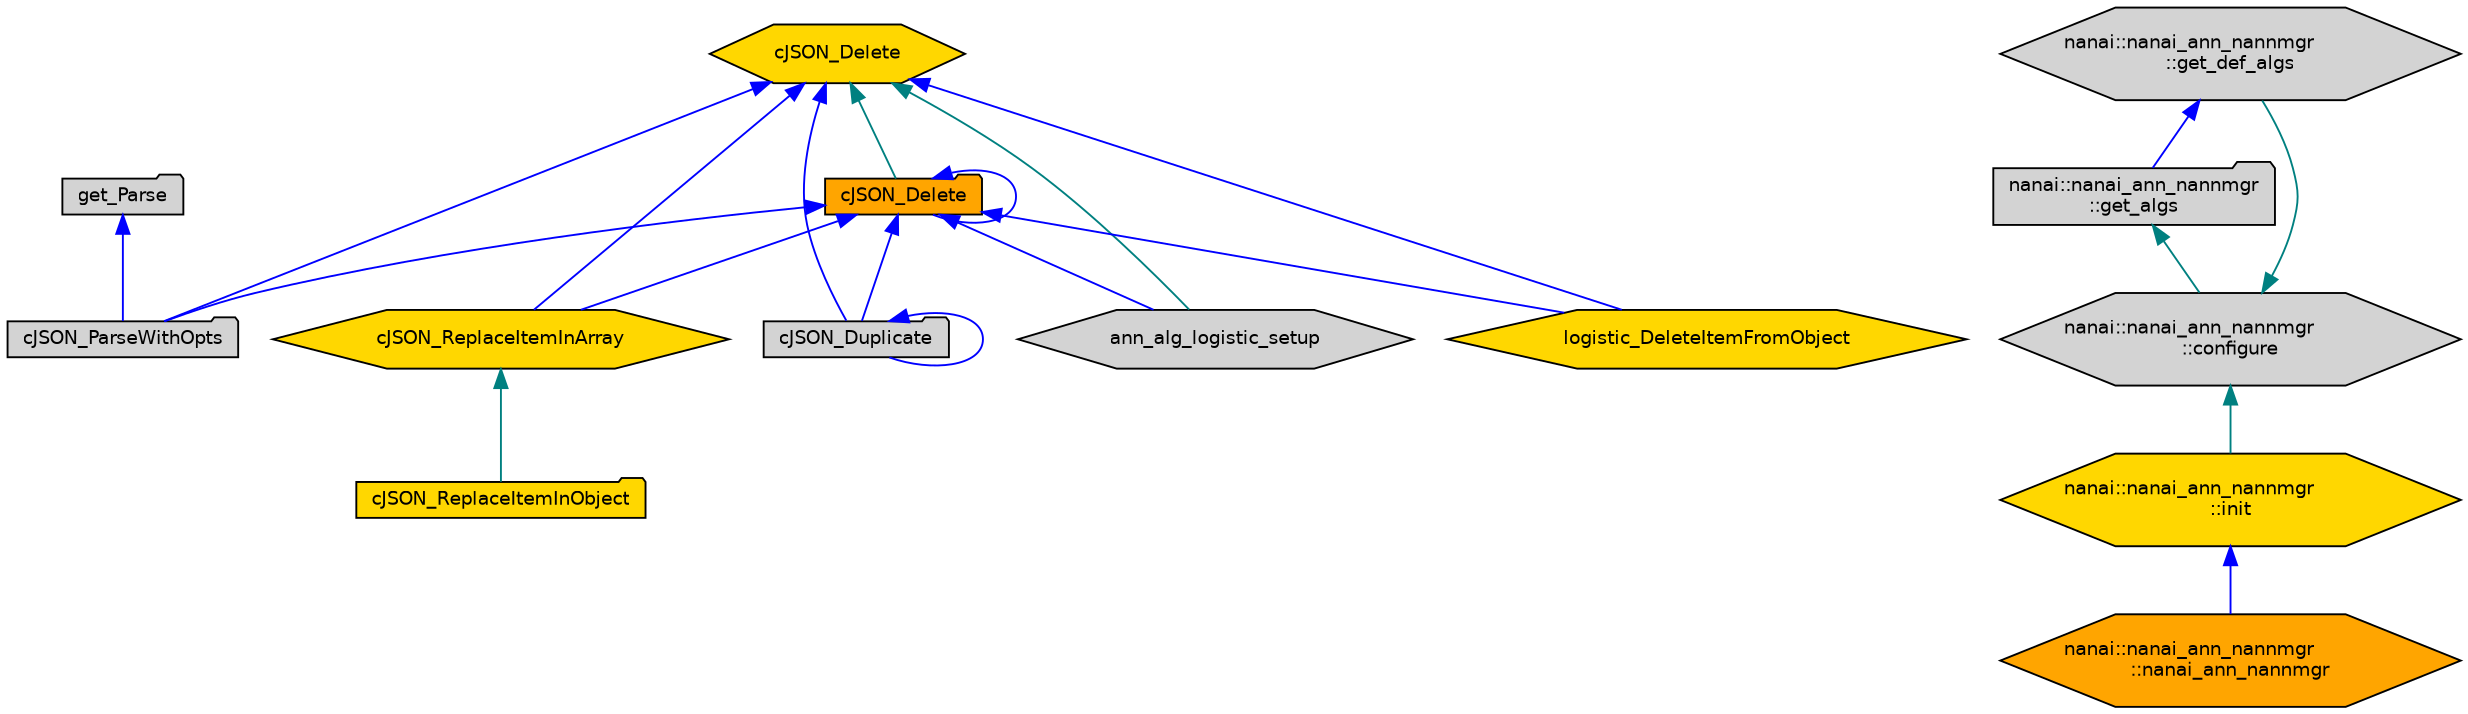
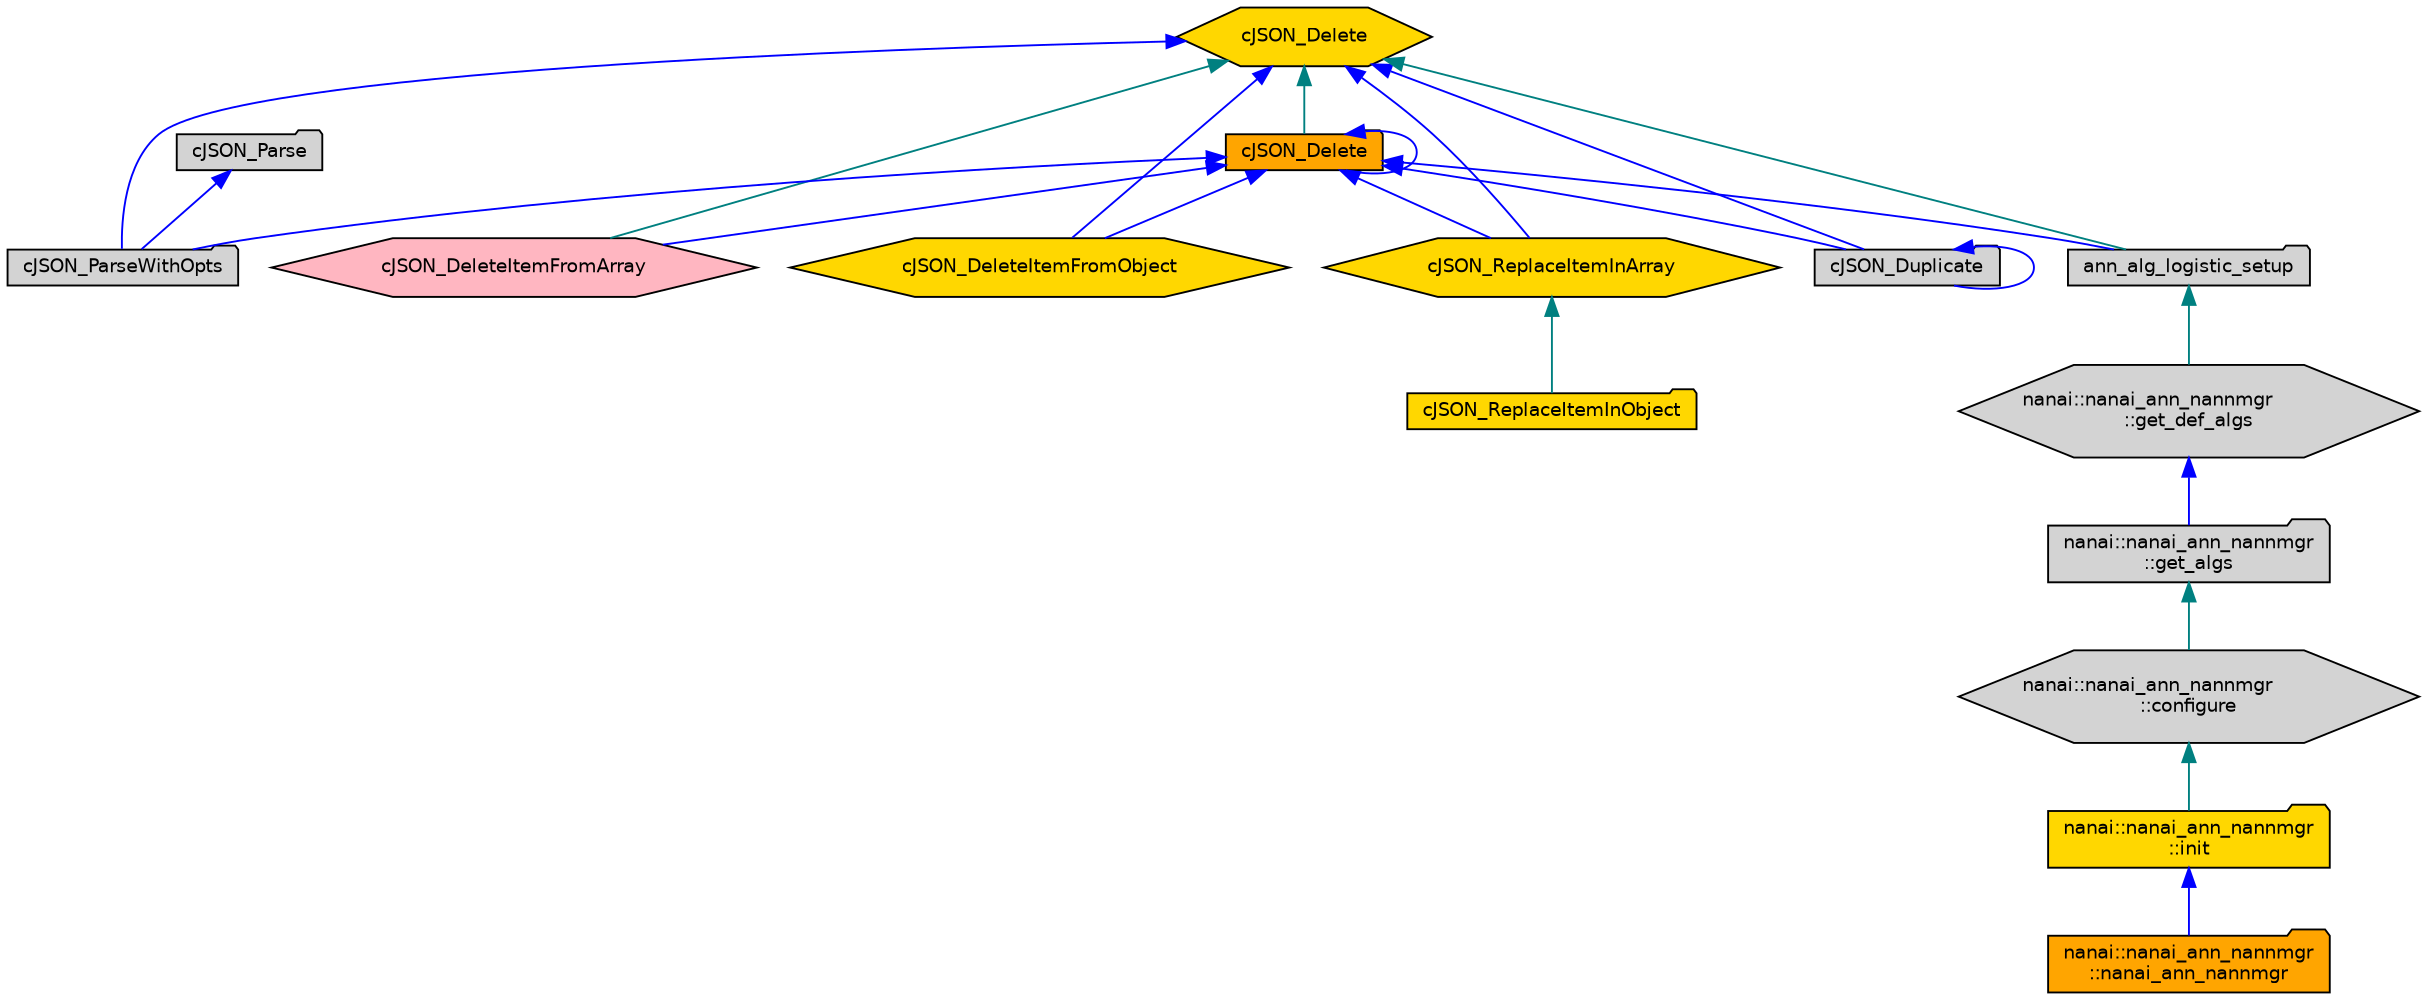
edge "nanai::nanai_ann_nannmgr ::get_def_algs" -> "nanai::nanai_ann_nannmgr ::configure": now "nanai::nanai_ann_nannmgr ::get_def_algs" -> "ann_alg_logistic_setup"
node "get_Parse": label "get_Parse" -> "cJSON_Parse"
node "cJSON_DeleteItemFromArray": added
node "ann_alg_logistic_setup": shape hexagon -> folder
node "logistic_DeleteItemFromObject": label "logistic_DeleteItemFromObject" -> "cJSON_DeleteItemFromObject"
node "nanai::nanai_ann_nannmgr ::init": shape hexagon -> folder
node "nanai::nanai_ann_nannmgr ::nanai_ann_nannmgr": shape hexagon -> folder
